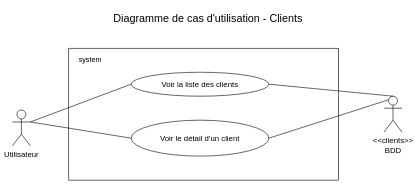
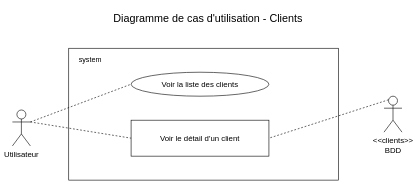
edge "Voir la liste des clients" -- "<<clients>> BDD": removed
edge "Voir la liste des clients" -- "Utilisateur": style solid -> dashed
edge "<<clients>> BDD" -- "Voir le détail d'un client": style solid -> dashed
edge "Utilisateur" -- "Voir le détail d'un client": style solid -> dashed
node "Voir le détail d'un client": shape ellipse -> rectangle
